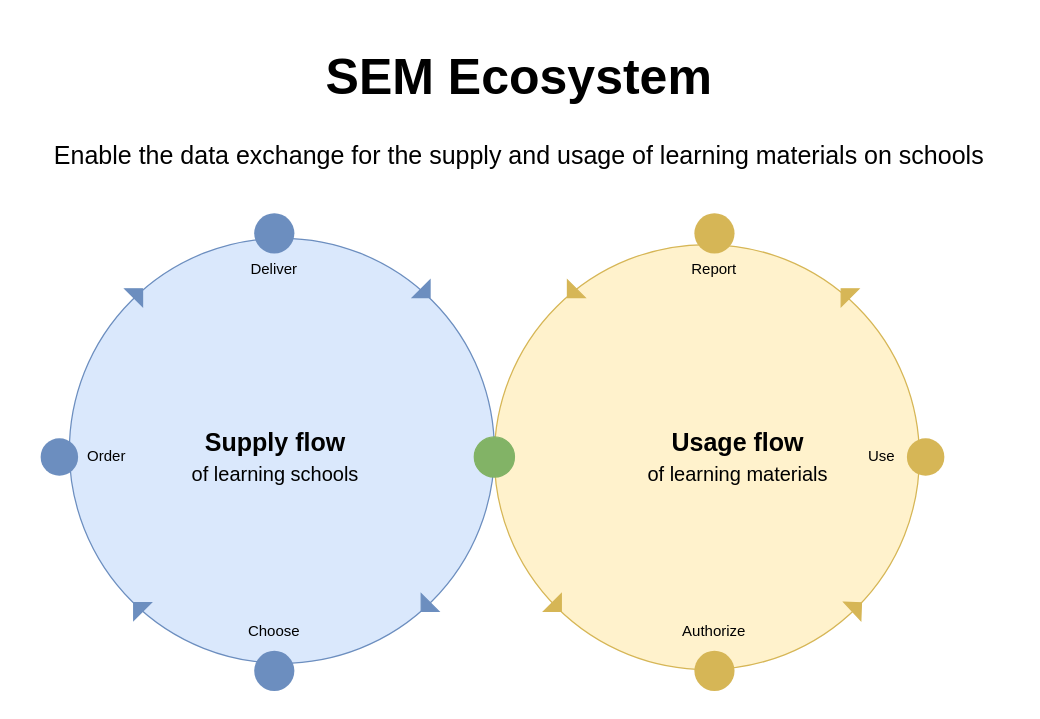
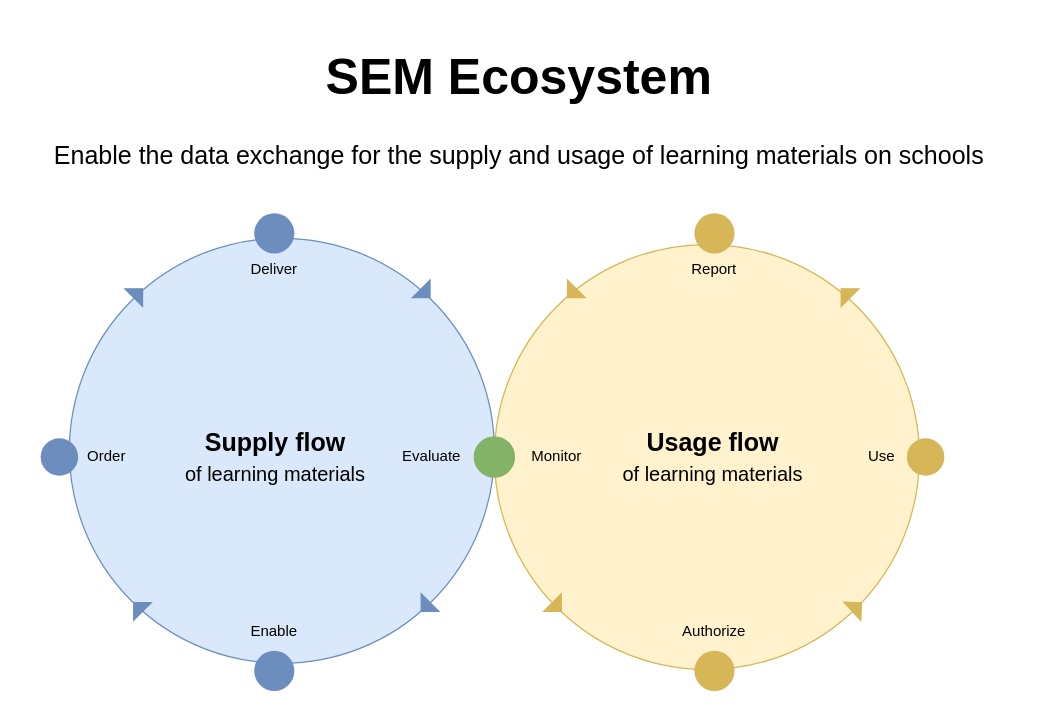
node "Supply flow of learning schools": label "Supply flow of learning schools" -> "Supply flow of learning materials"
node "Evaluate": added
node "Monitor": added
node "Usage flow of learning materials": moved (738, 457) -> (713, 457)
node "Choose": label "Choose" -> "Enable"
